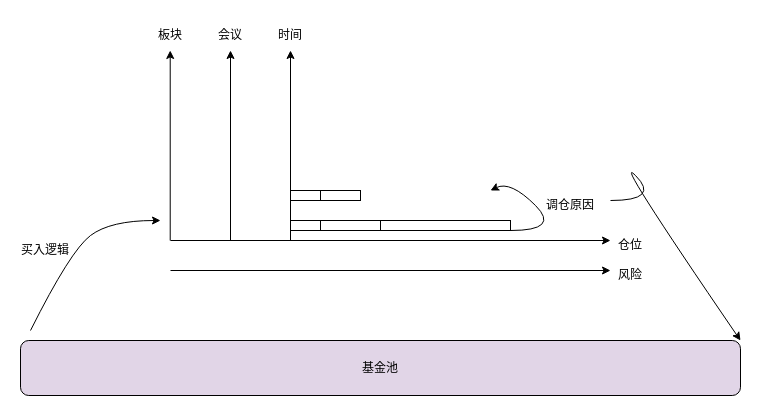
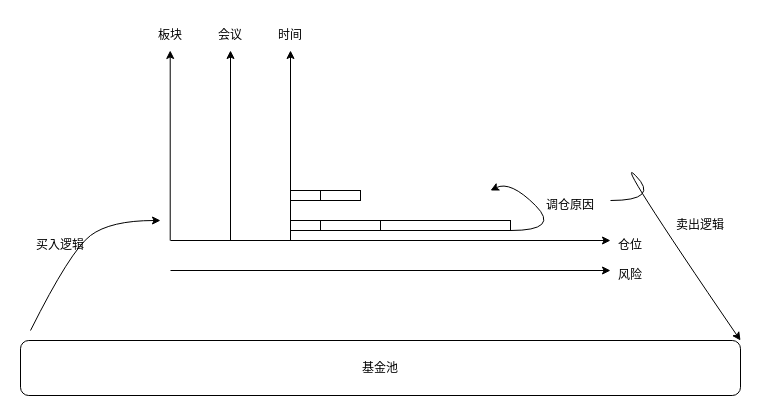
node "卖出逻辑": added
node "买入逻辑": moved (46, 251) -> (61, 246)
node "基金池": fillcolor #e1d5e7 -> #ffffff
